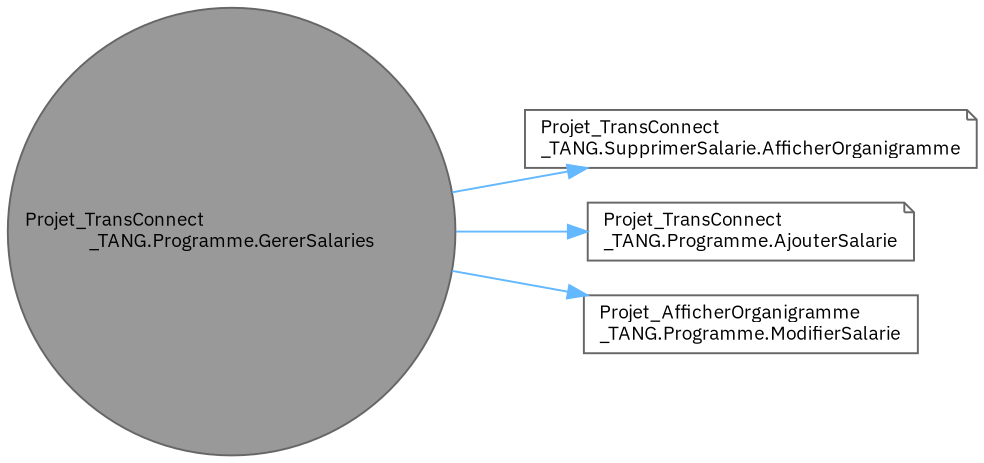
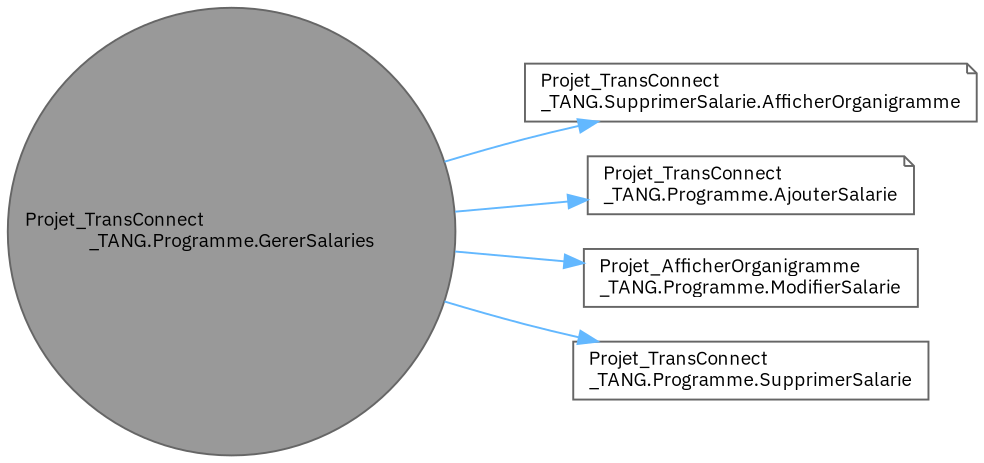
node "Projet_TransConnect _TANG.Programme.SupprimerSalarie": added
